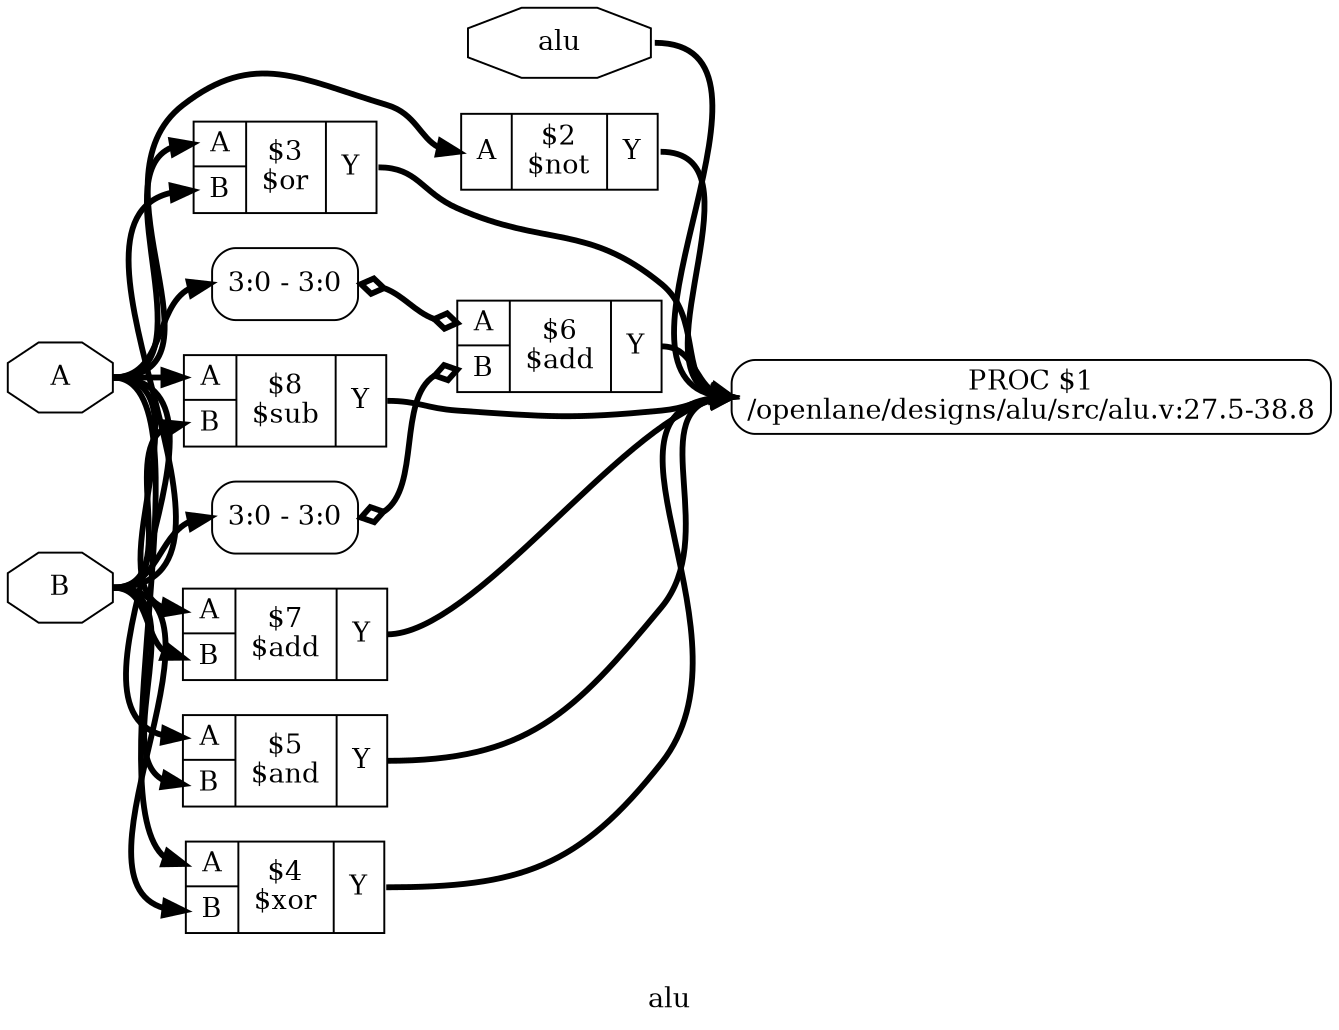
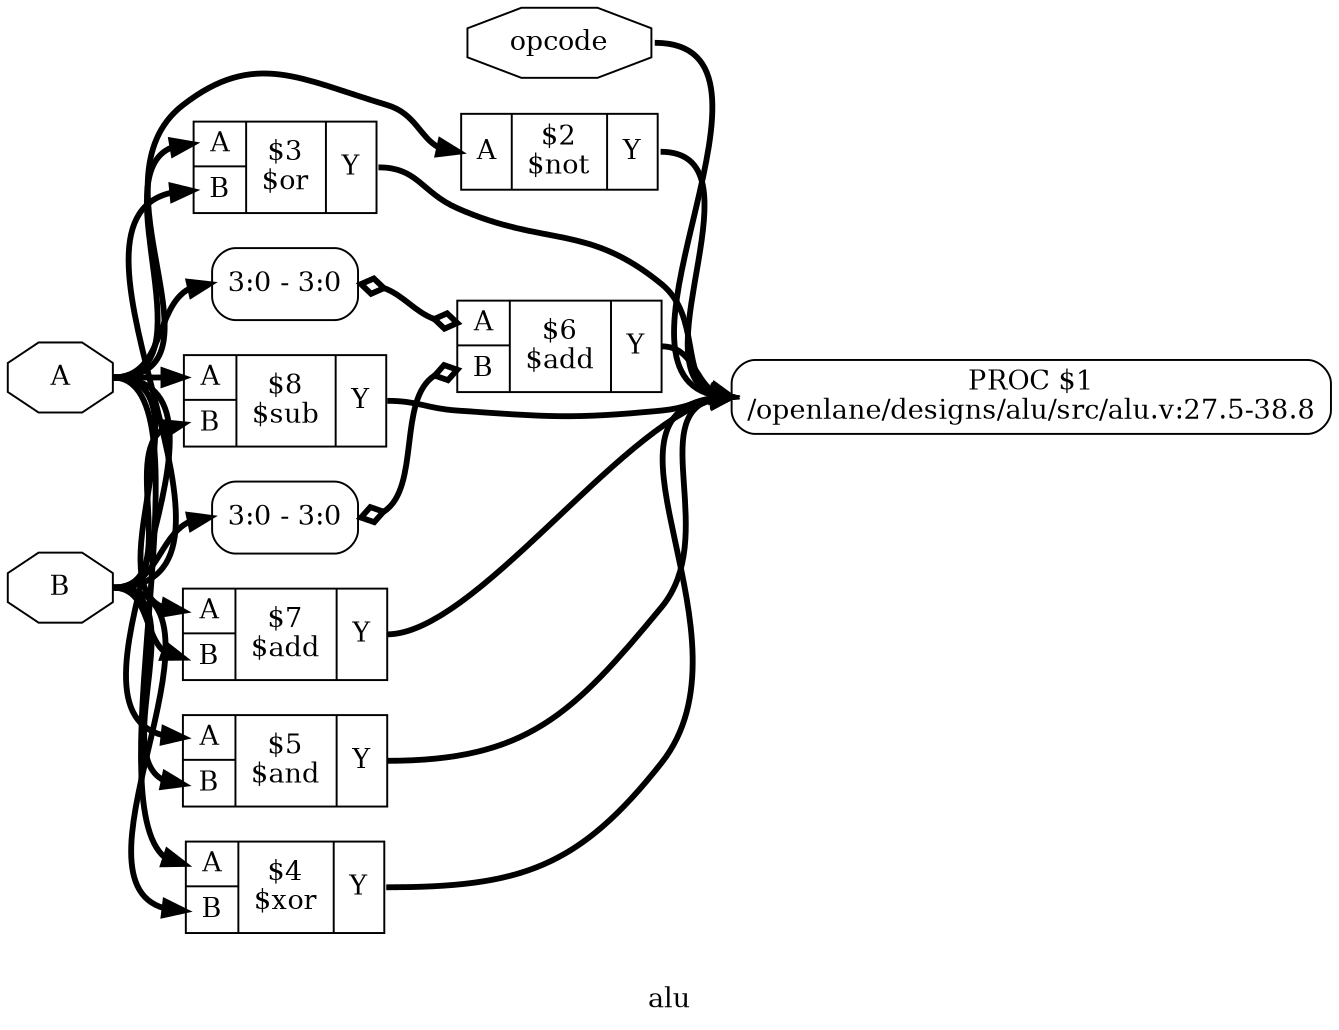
node "alu": label "alu" -> "opcode"
